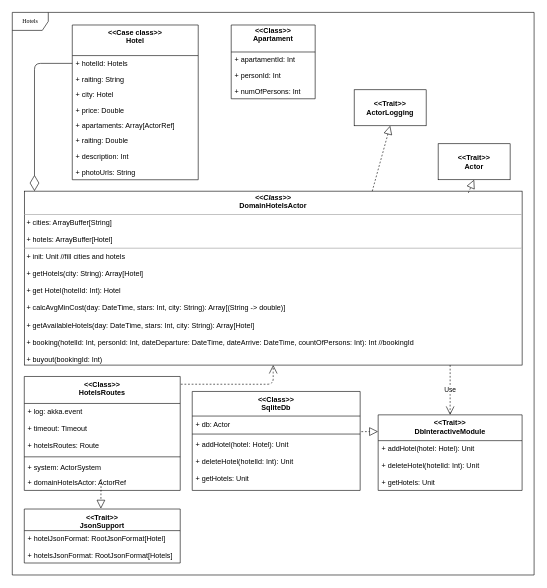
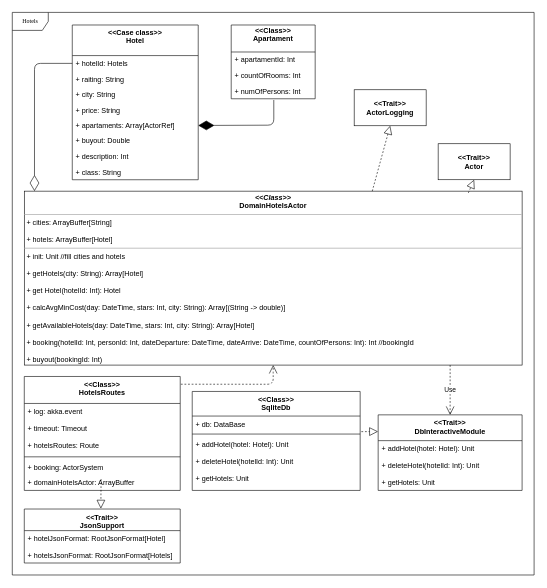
node "+ personId: Int": label "+ personId: Int" -> "+ countOfRooms: Int"
node "+ city: Hotel": label "+ city: Hotel" -> "+ city: String"
node "+ price: Double": label "+ price: Double" -> "+ price: String"
edge "+ numOfPersons: Int" -> "+ apartaments: Array[ActorRef]": added
node "+ raiting: Double": label "+ raiting: Double" -> "+ buyout: Double"
node "+ photoUrls: String": label "+ photoUrls: String" -> "+ class: String"
node "+ db: Actor": label "+ db: Actor" -> "+ db: DataBase"
node "+ system: ActorSystem": label "+ system: ActorSystem" -> "+ booking: ActorSystem"
node "+ domainHotelsActor: ActorRef": label "+ domainHotelsActor: ActorRef" -> "+ domainHotelsActor: ArrayBuffer"
